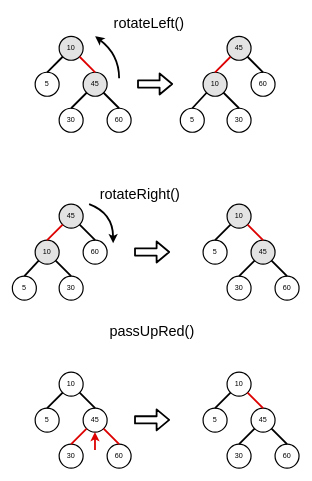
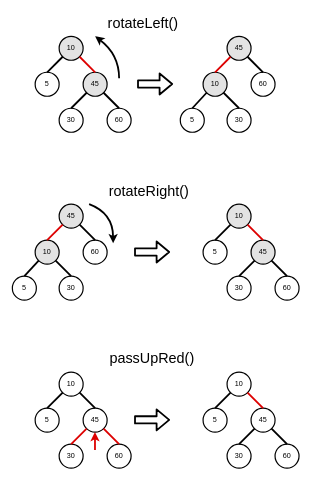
node "rotateLeft()": moved (149, 23) -> (143, 23)
node "rotateRight()": moved (140, 194) -> (149, 191)
node "passUpRed()": moved (152, 332) -> (152, 359)
